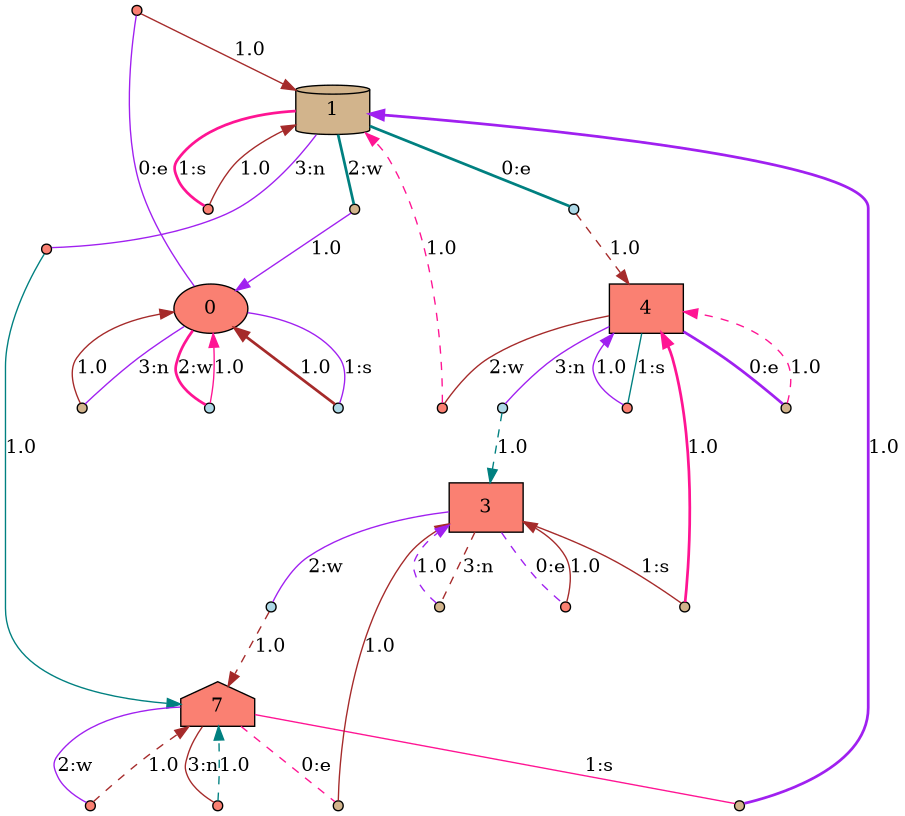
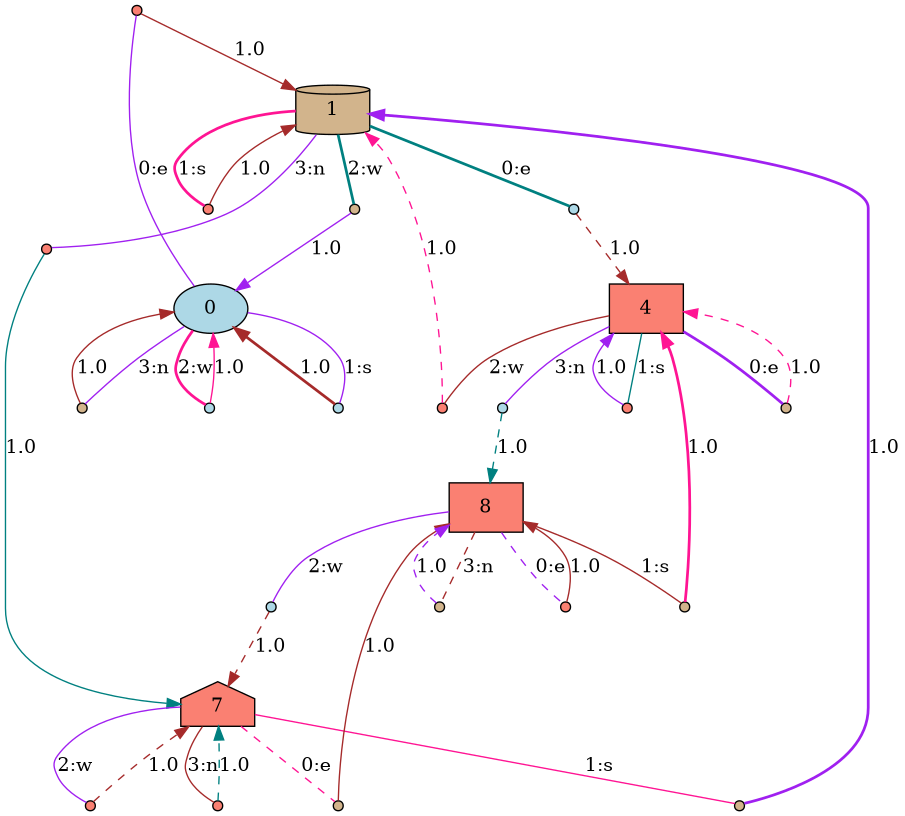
node "0": fillcolor salmon -> lightblue
node "3": label "3" -> "8"
